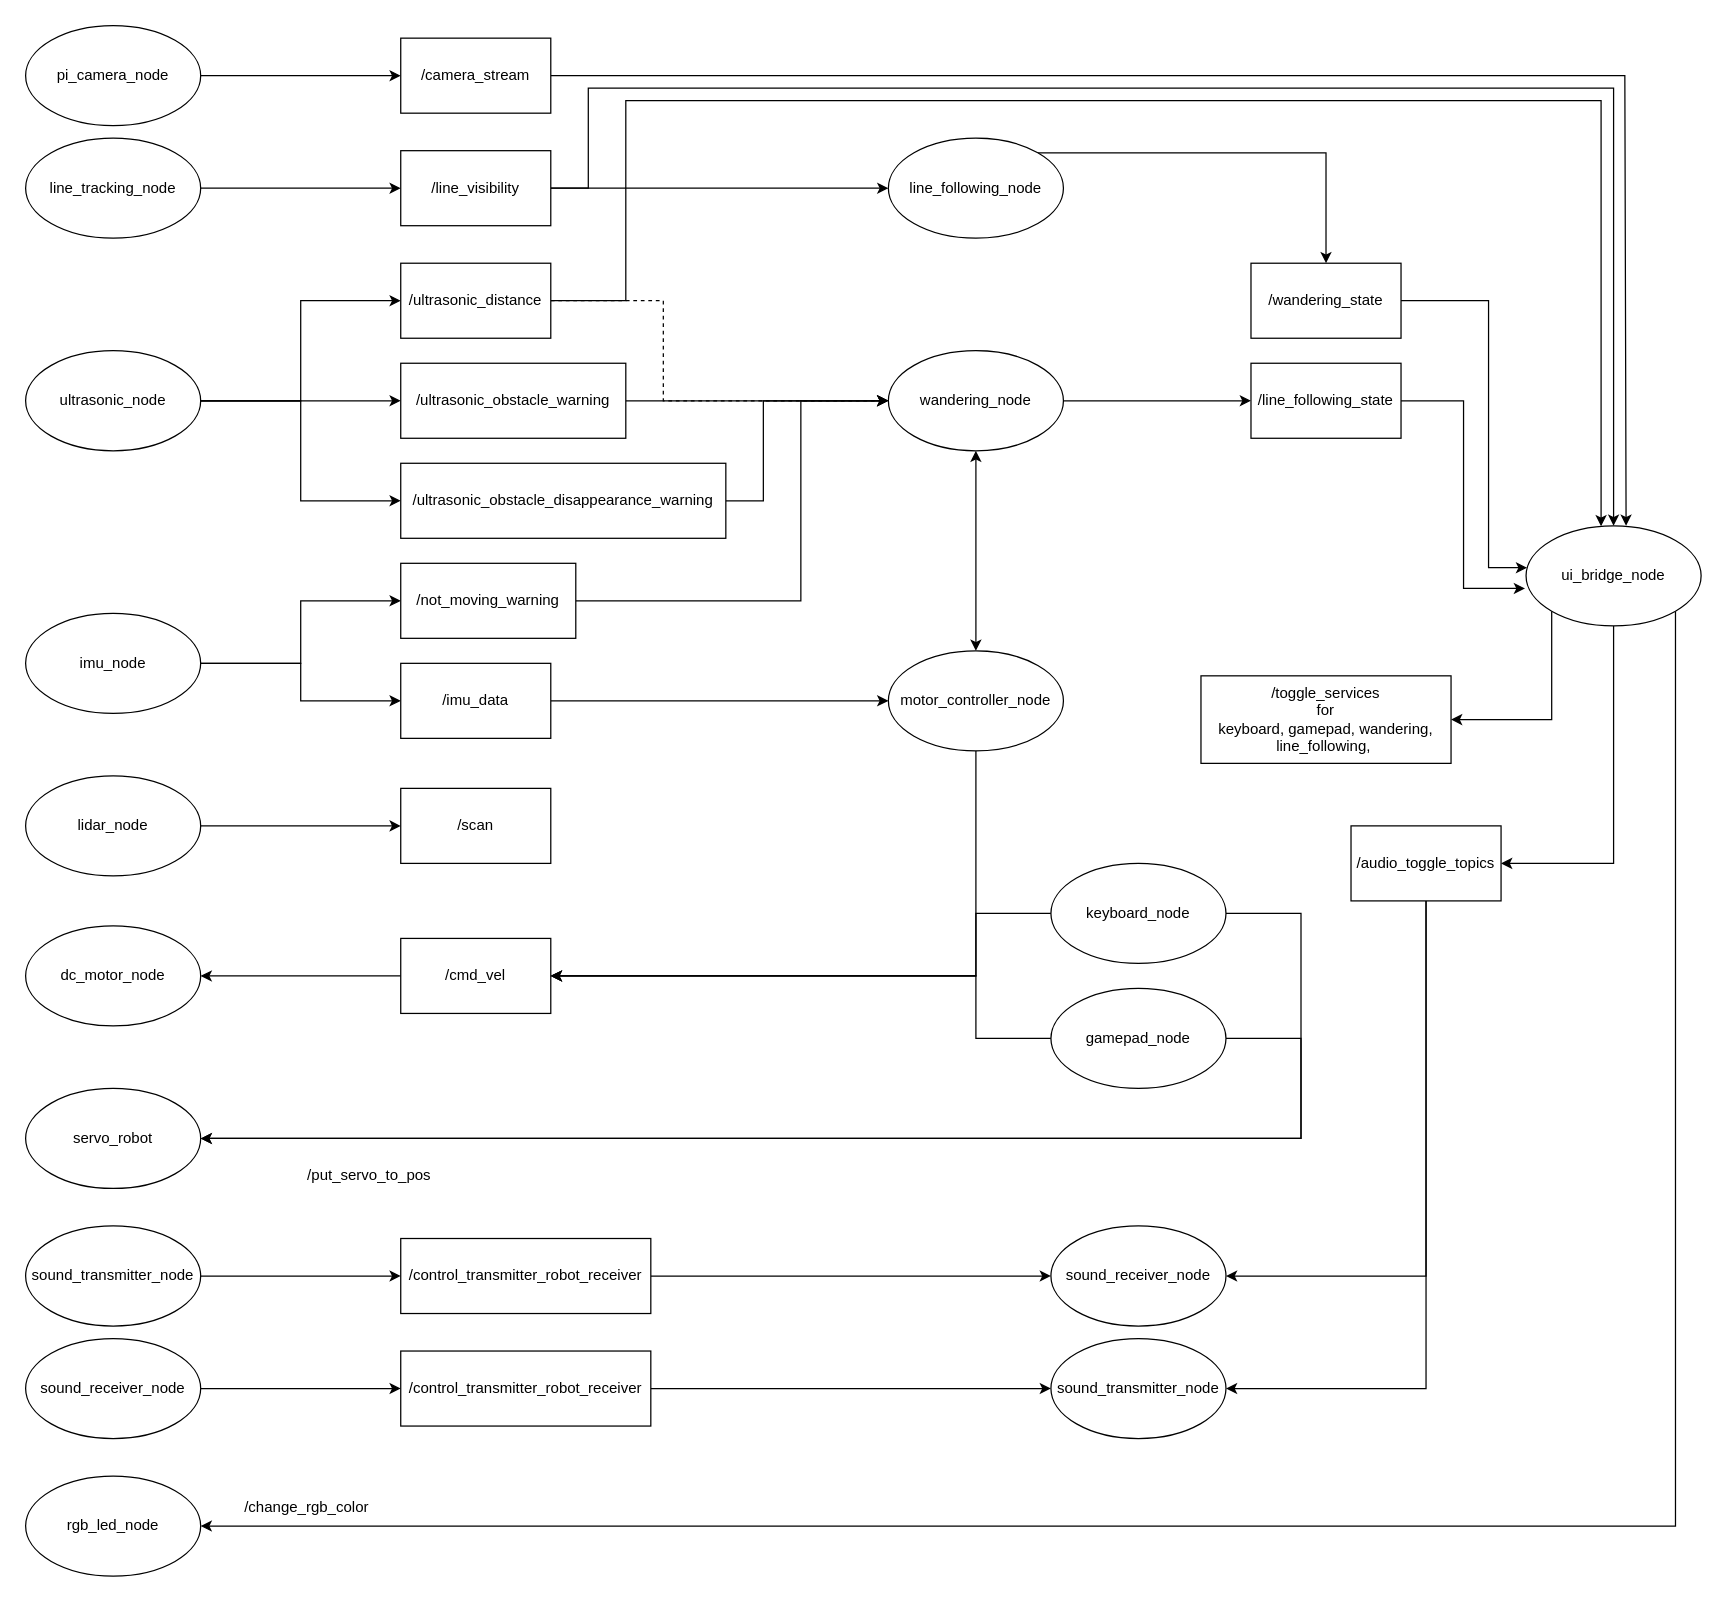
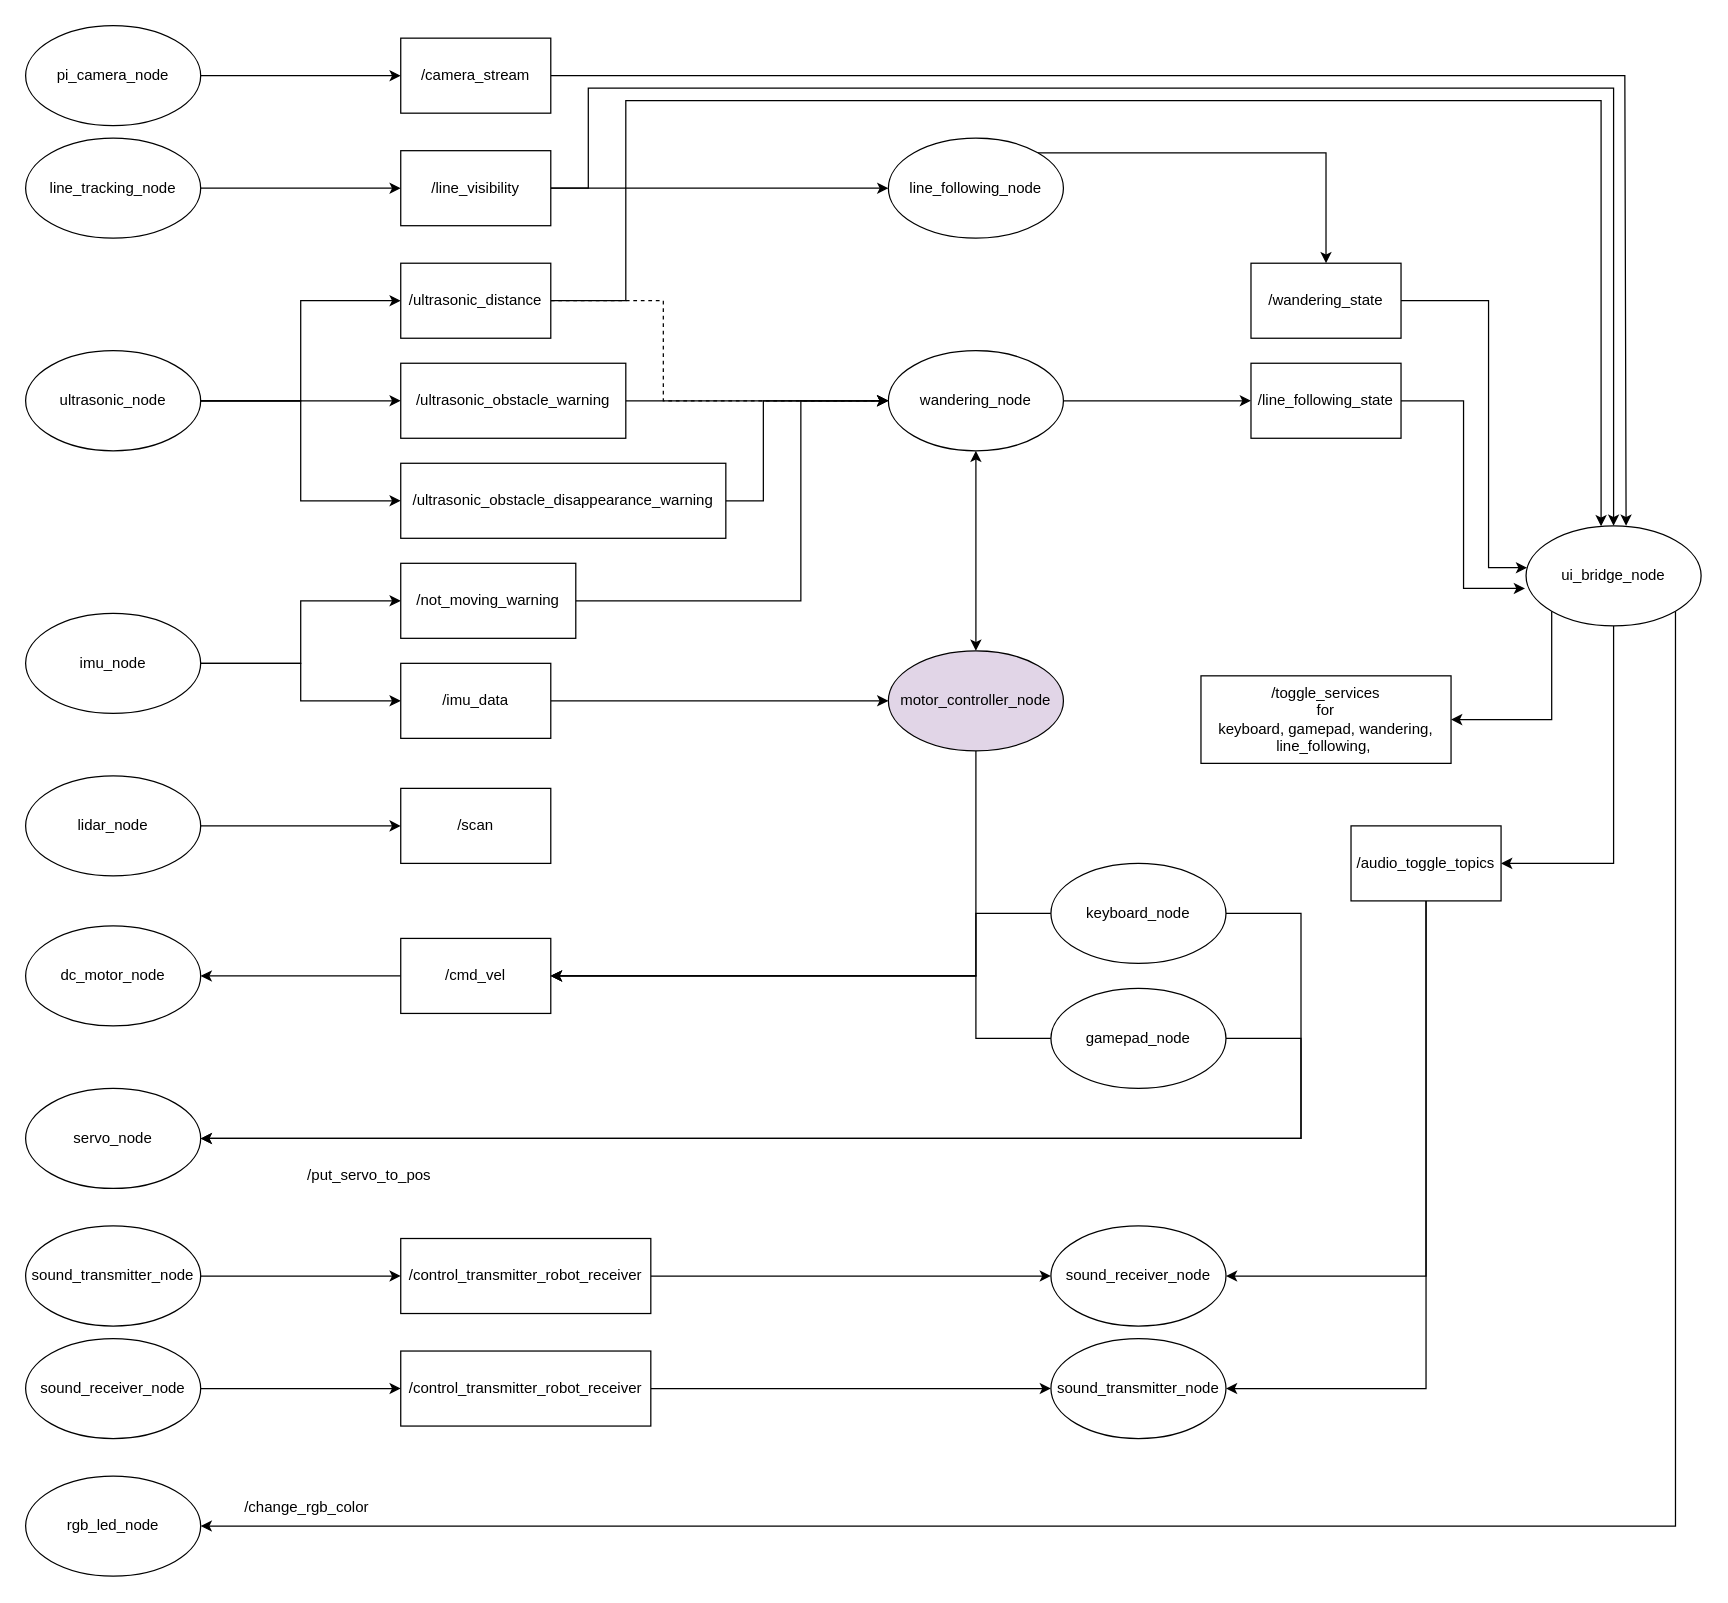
node "motor_controller_node": fillcolor #ffffff -> #e1d5e7
node "servo_robot": label "servo_robot" -> "servo_node"
